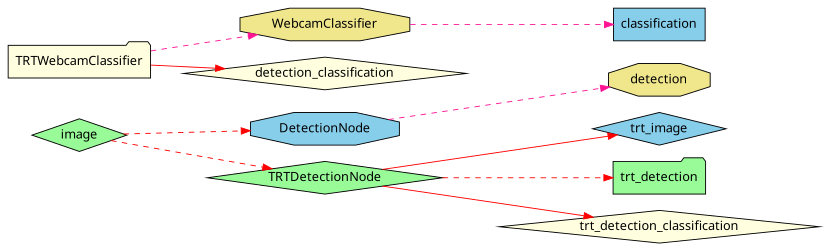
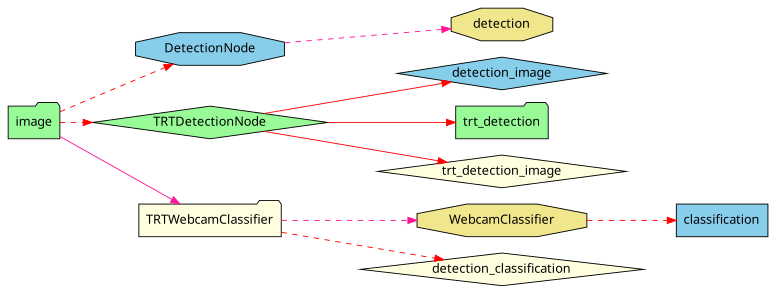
edge "WebcamClassifier" -> "classification": color deeppink -> red
edge "TRTWebcamClassifier" -> "detection_classification": style solid -> dashed
node "trt_image": label "trt_image" -> "detection_image"
node "image": shape diamond -> folder
edge "image" -> "TRTWebcamClassifier": added
edge "TRTDetectionNode" -> "trt_detection": style dashed -> solid
node "trt_detection_classification": label "trt_detection_classification" -> "trt_detection_image"
